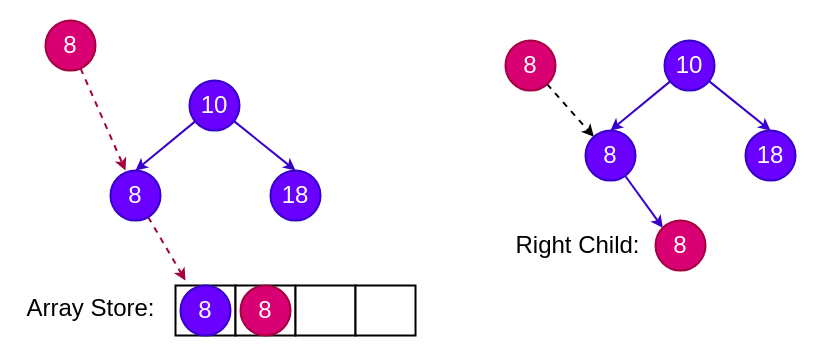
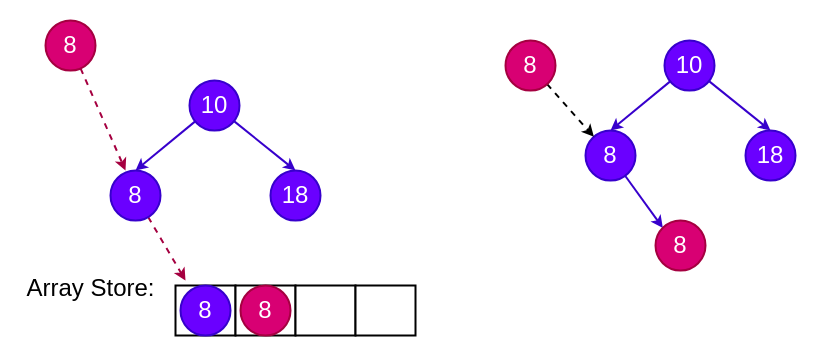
node "Right Child:": removed
node "Array Store:": moved (91, 309) -> (91, 289)
